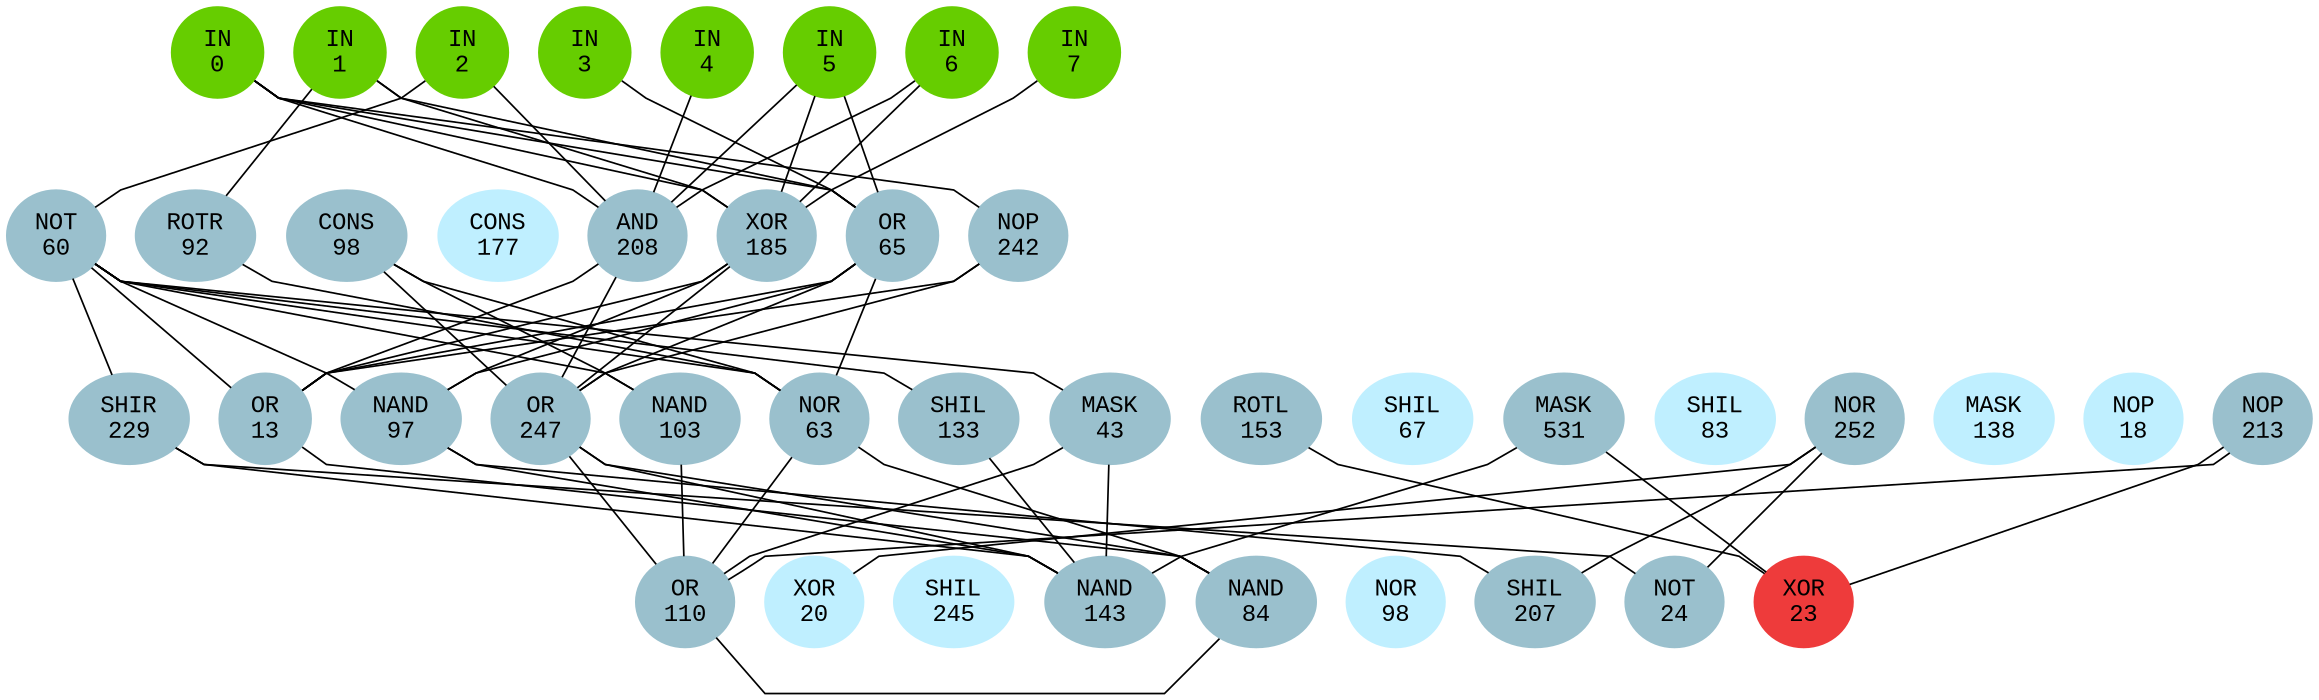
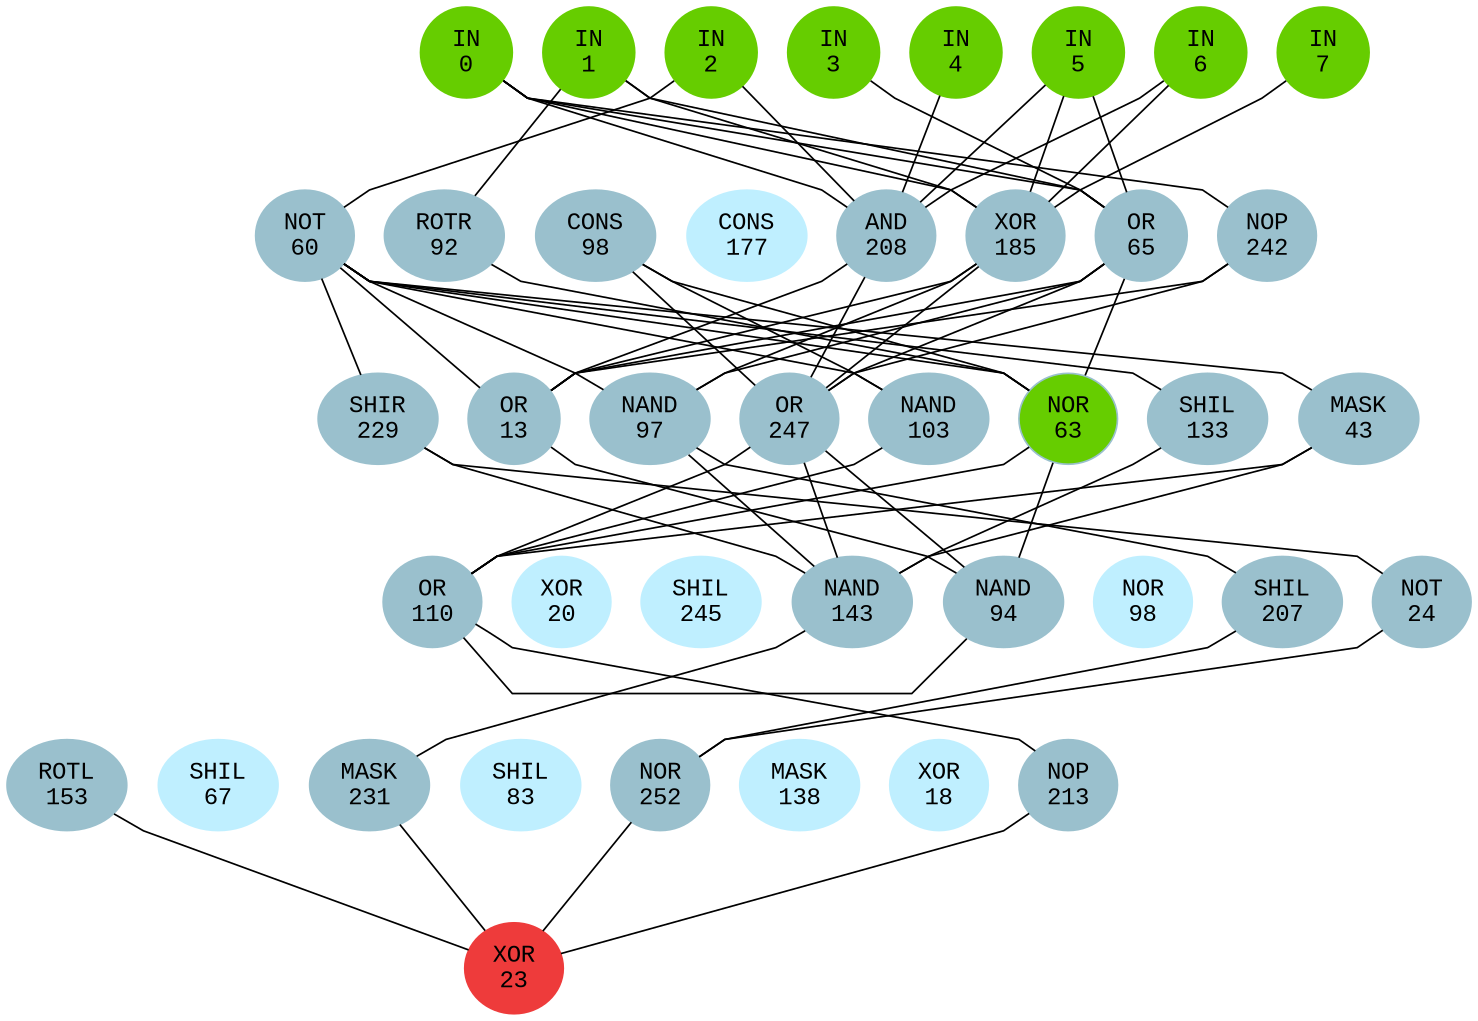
node "NOR 63": fillcolor lightblue3 -> chartreuse3
node "MASK 531": label "MASK 531" -> "MASK 231"
node "NOP 18": label "NOP 18" -> "XOR 18"
edge "NOR 252" -- "XOR 20": now "NOR 252" -- "XOR 23"
node "NAND 84": label "NAND 84" -> "NAND 94"
